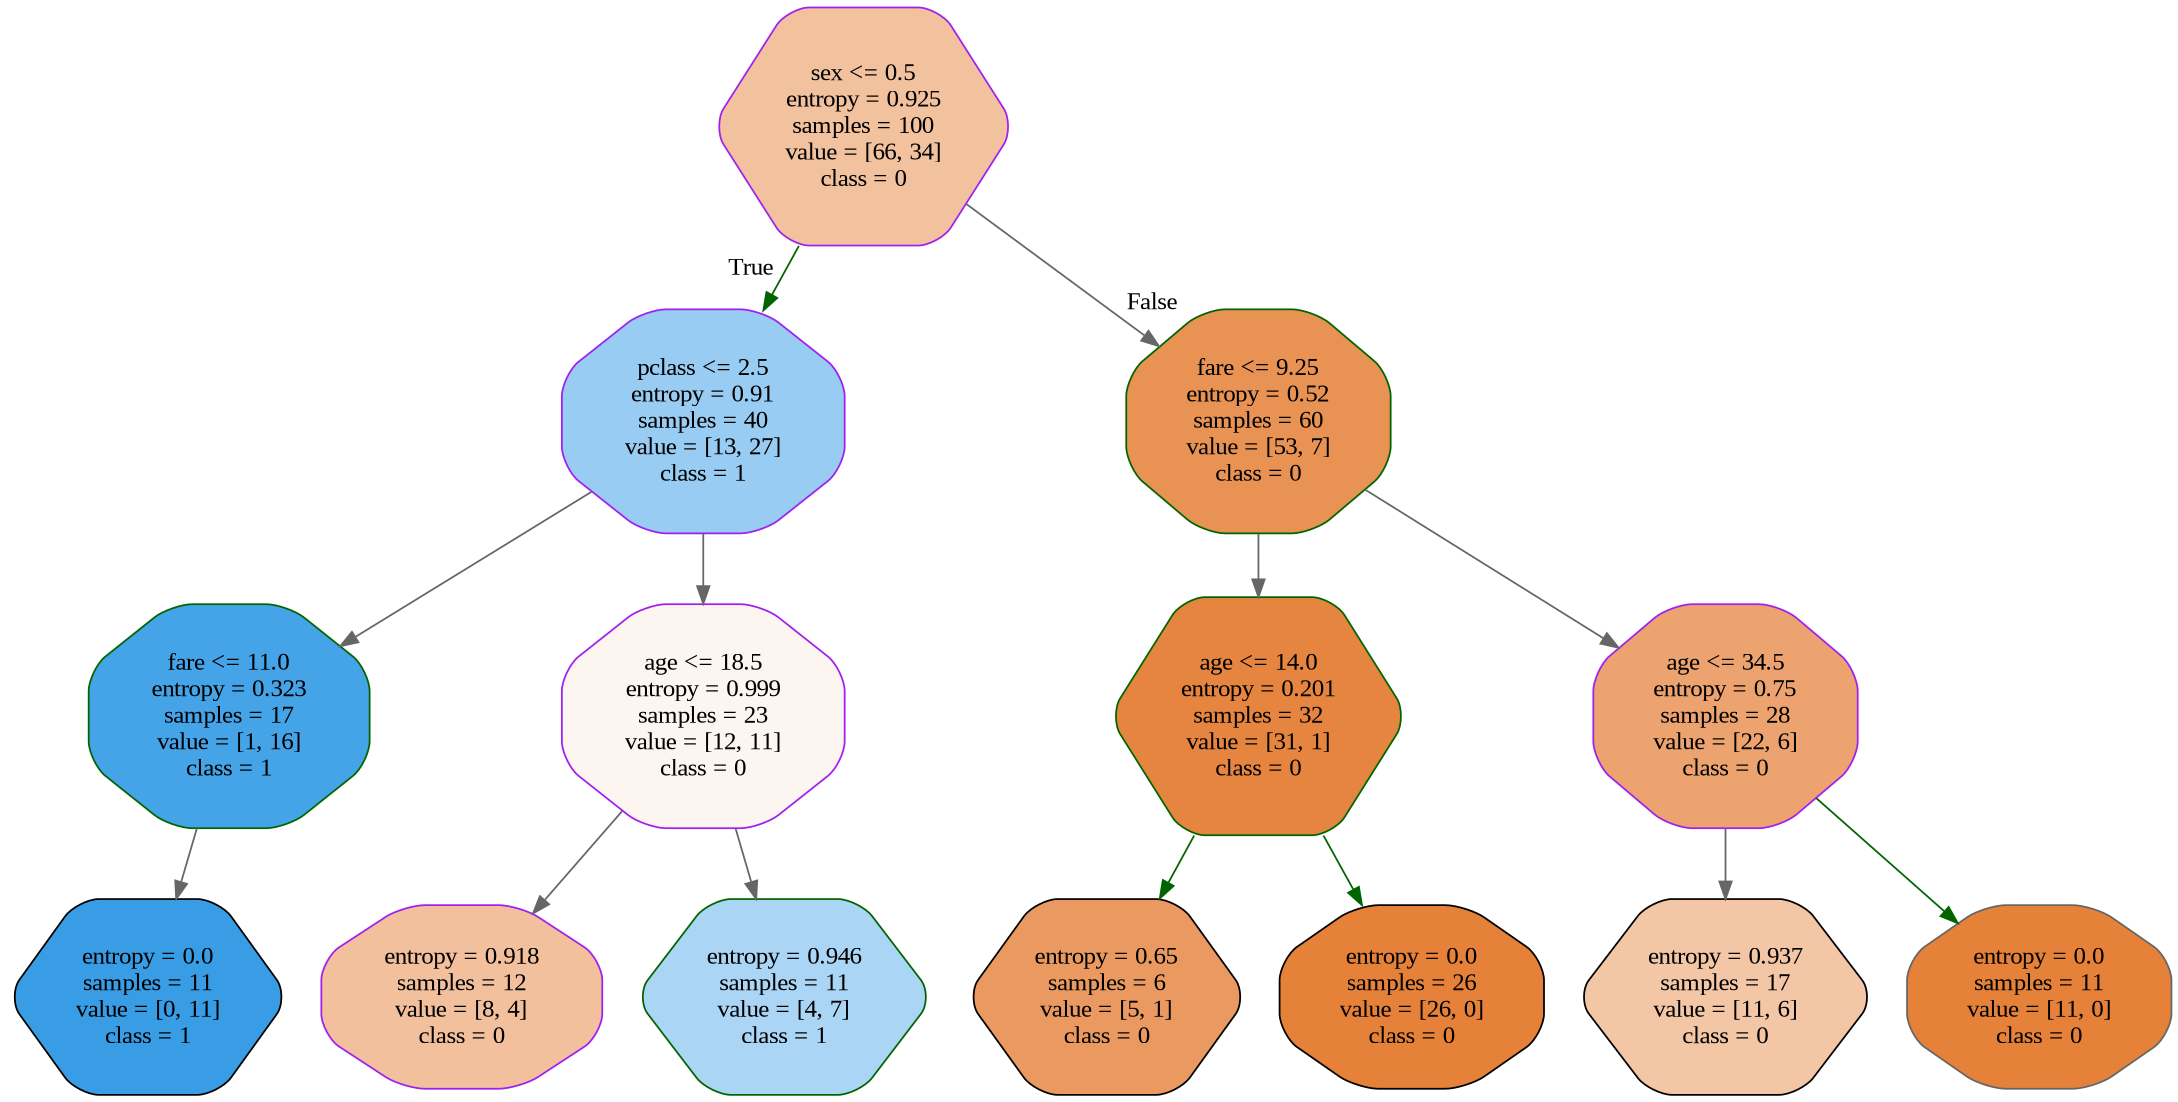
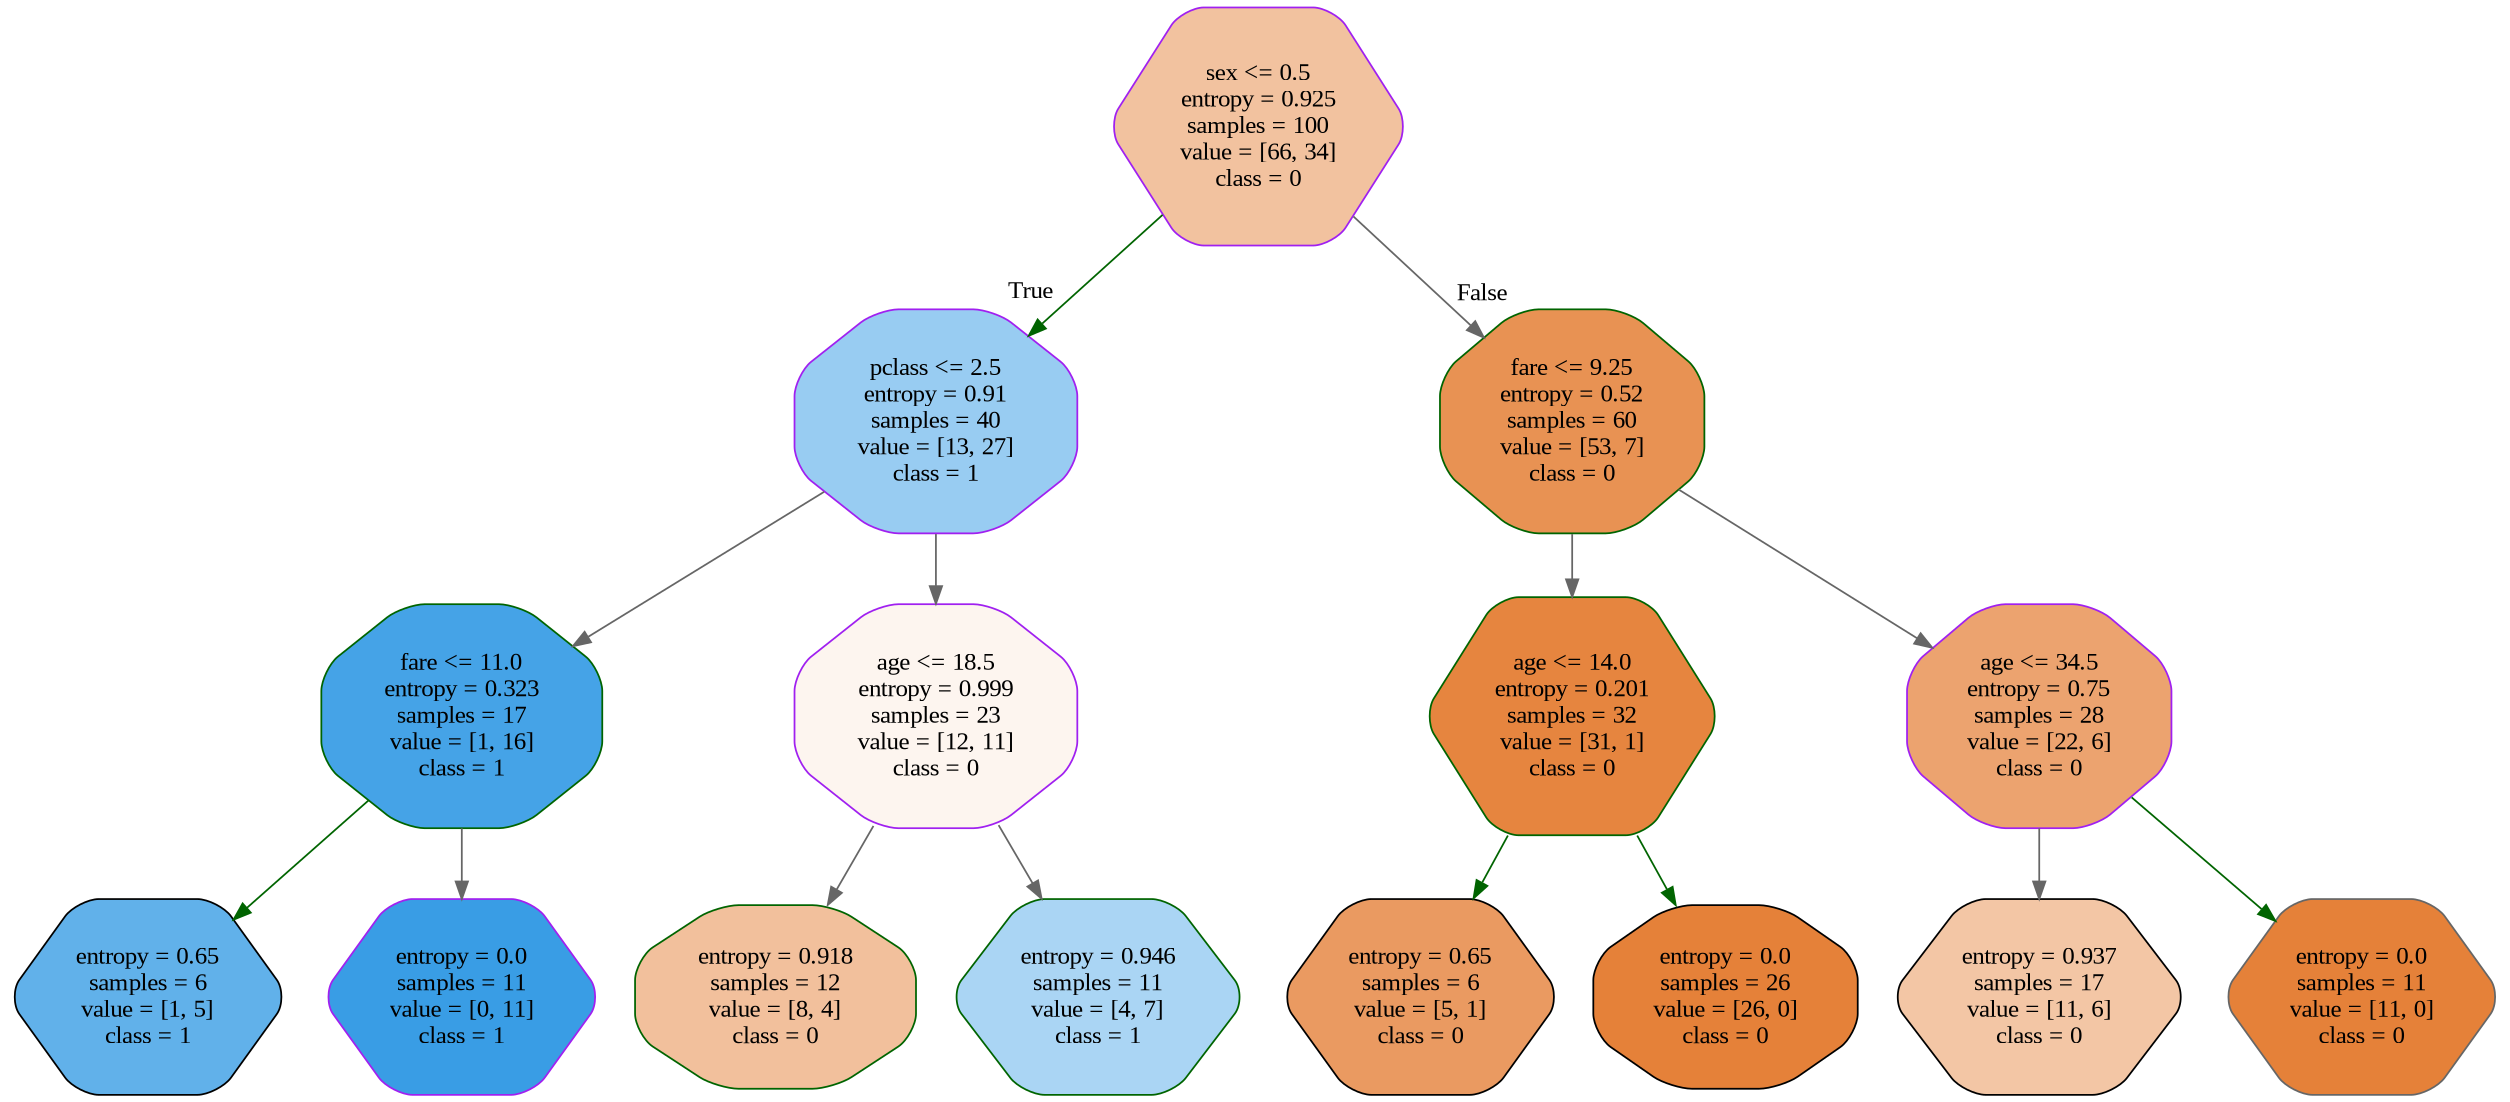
node "entropy = 0.65 samples = 6 value = [1, 5] class = 1": added
node "entropy = 0.0 samples = 11 value = [0, 11] class = 1": color black -> purple
node "entropy = 0.918 samples = 12 value = [8, 4] class = 0": color purple -> darkgreen
node "entropy = 0.0 samples = 11 value = [11, 0] class = 0": shape octagon -> hexagon
